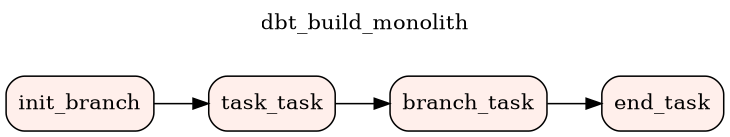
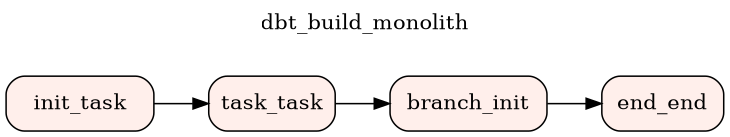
node "init_branch": label "init_branch" -> "init_task"
node "branch_task": label "branch_task" -> "branch_init"
node "end_task": label "end_task" -> "end_end"
